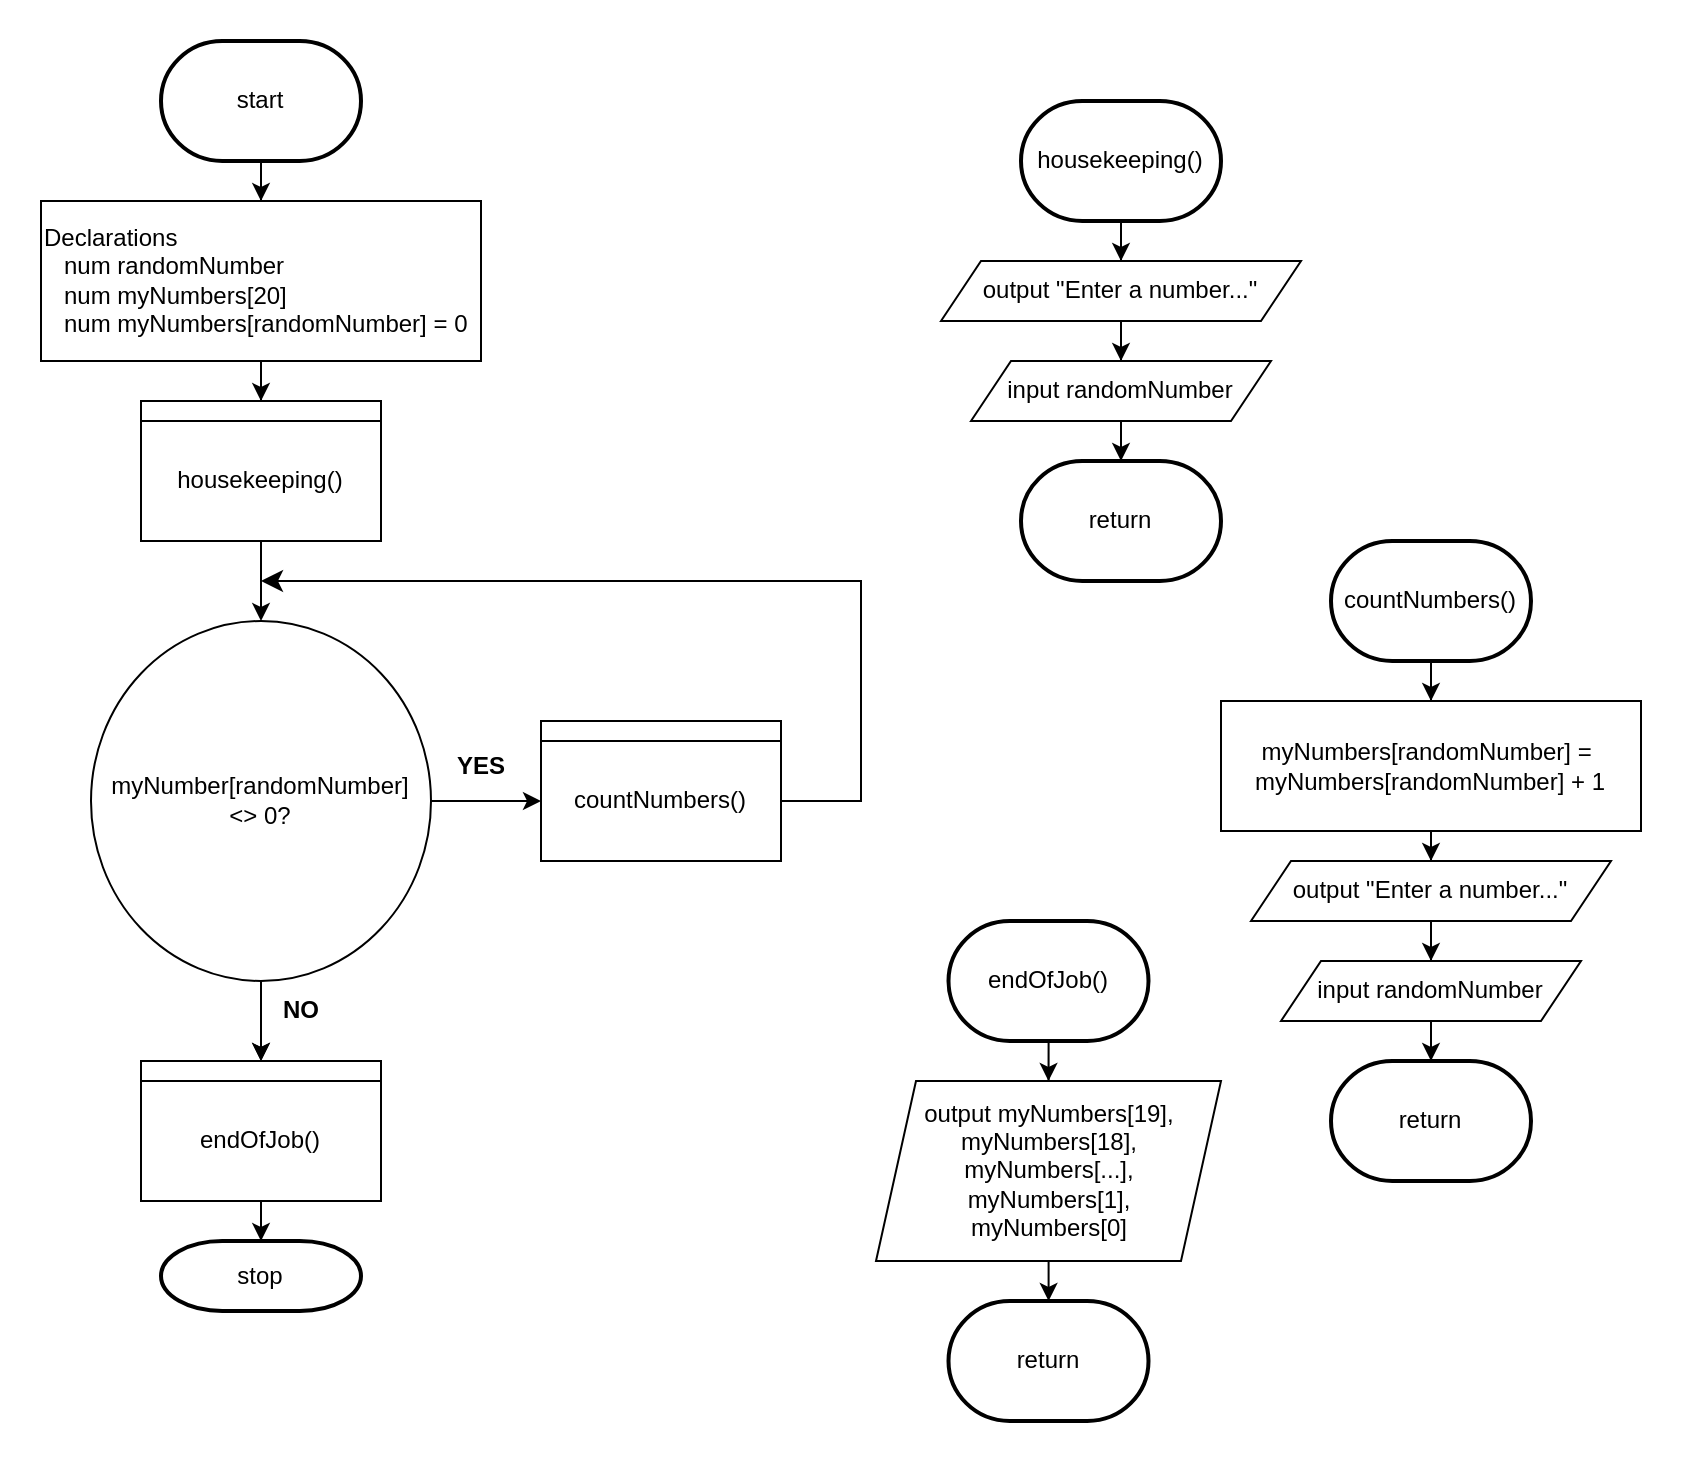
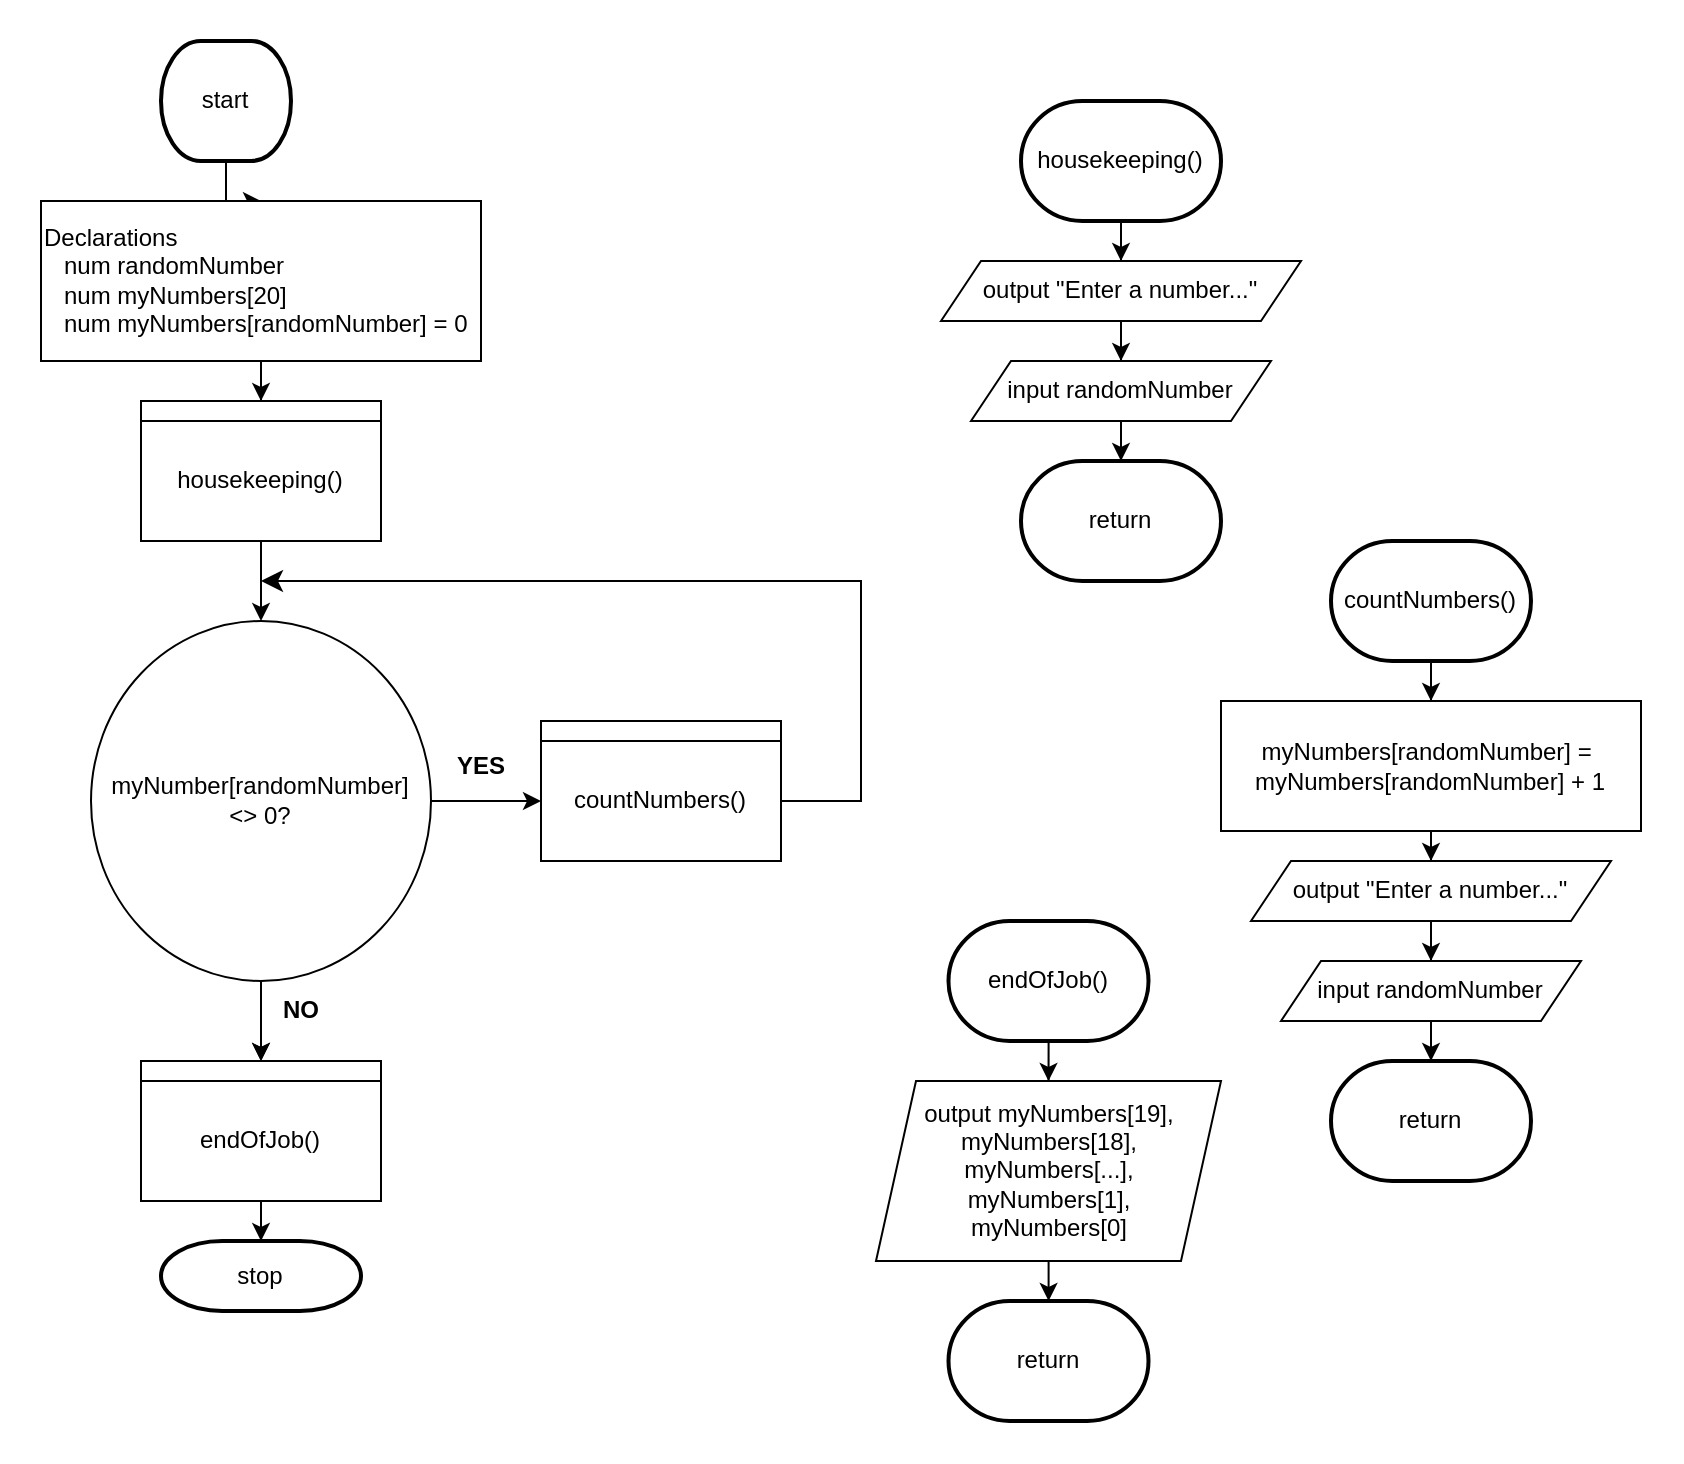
node "start": size 200x120 -> 130x120
